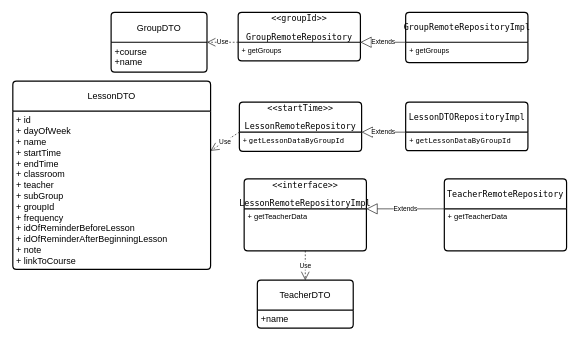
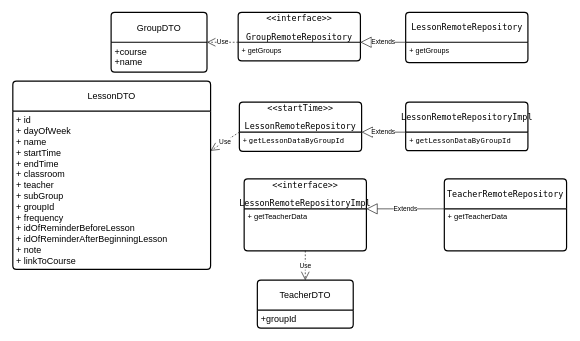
node "<<groupId>>GroupRemoteRepository": label "<<groupId>>GroupRemoteRepository" -> "<<interface>>GroupRemoteRepository"
node "GroupRemoteRepositoryImpl": label "GroupRemoteRepositoryImpl" -> "LessonRemoteRepository"
node "LessonDTORepositoryImpl": label "LessonDTORepositoryImpl" -> "LessonRemoteRepositoryImpl"
node "+name": label "+name" -> "+groupId"
